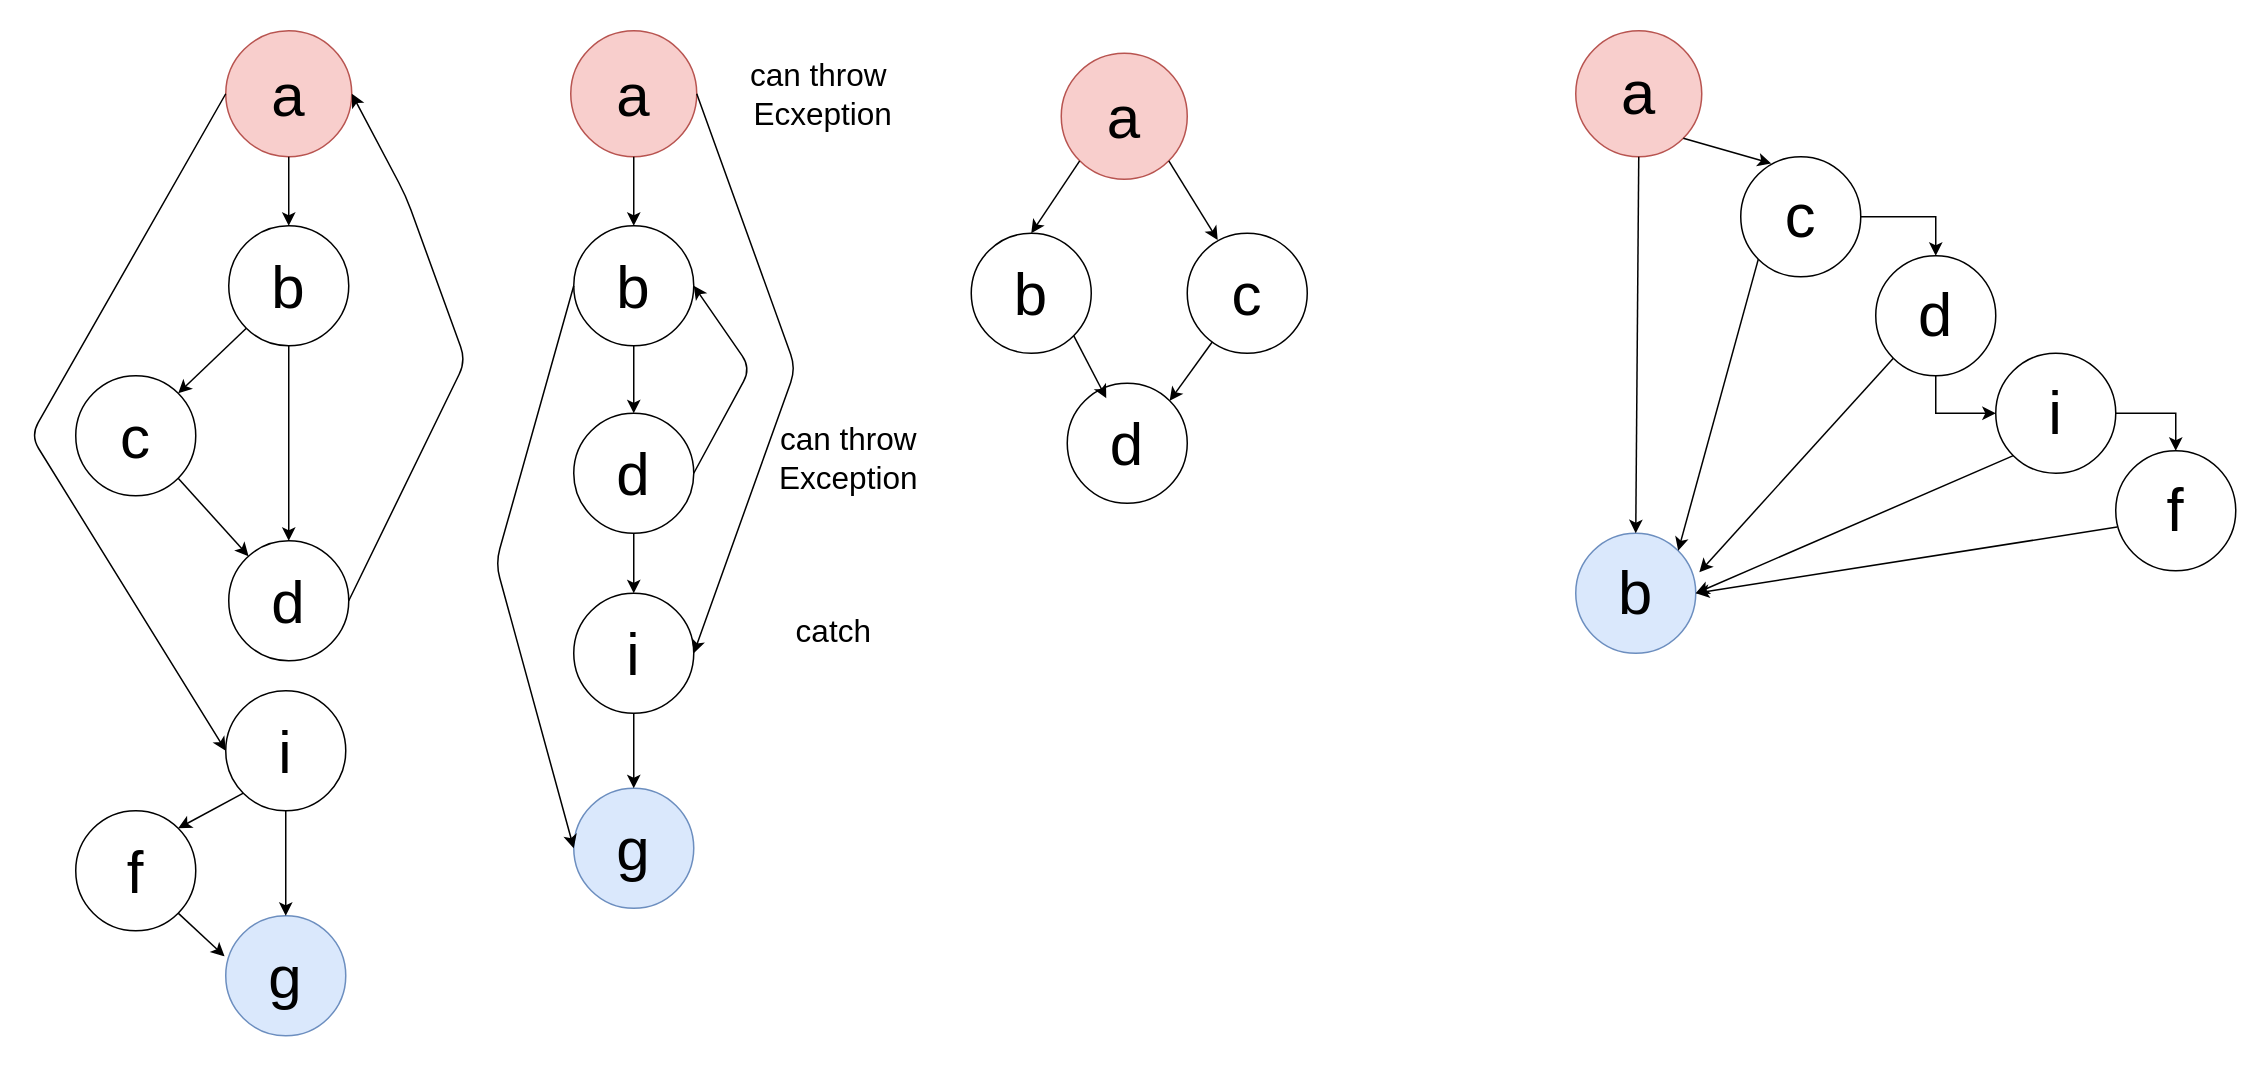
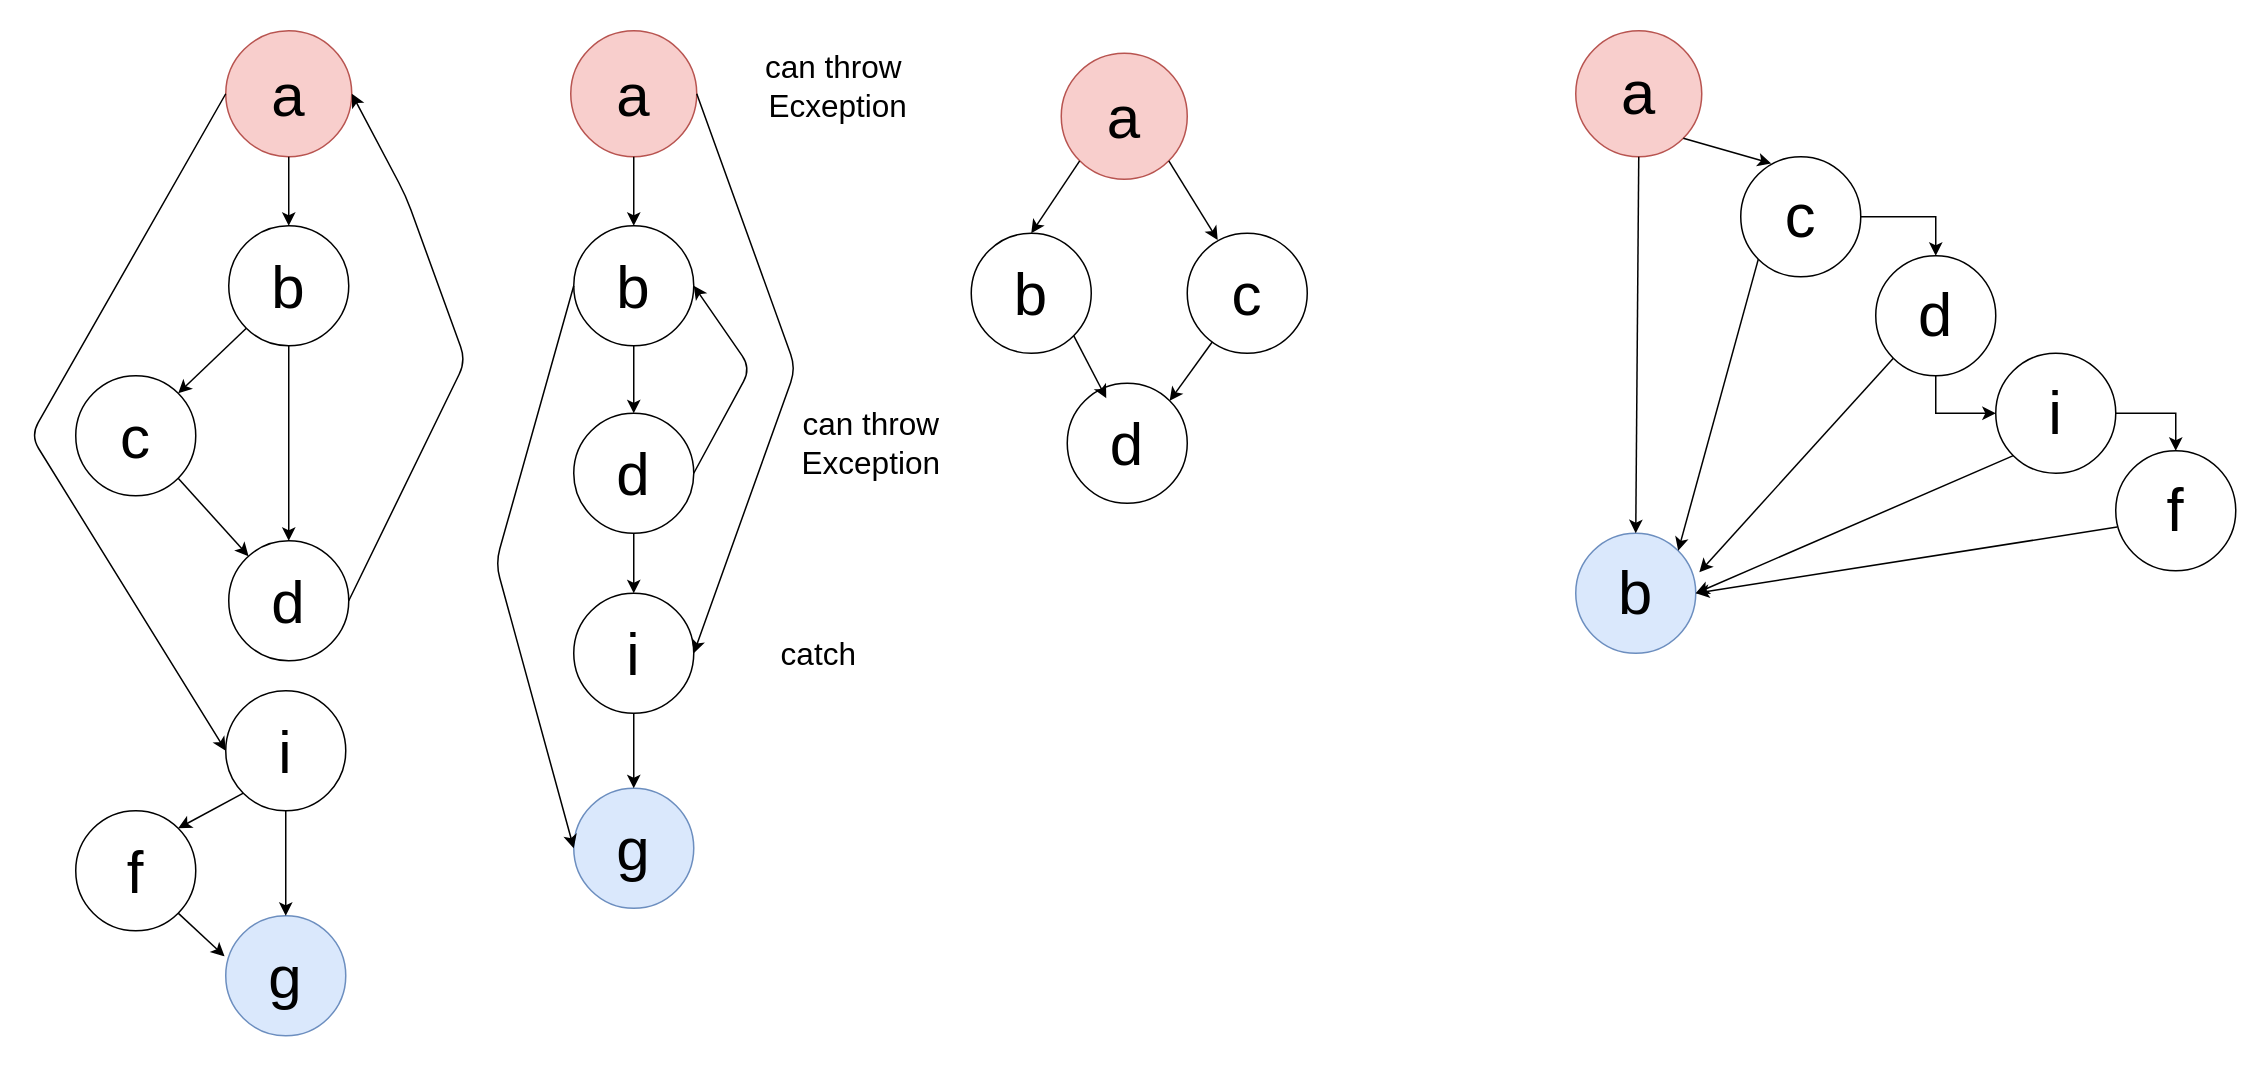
node "can throw Ecxeption": moved (818, 94) -> (833, 86)
node "can throw Exception": moved (848, 458) -> (871, 443)
node "catch": moved (833, 631) -> (818, 653)
